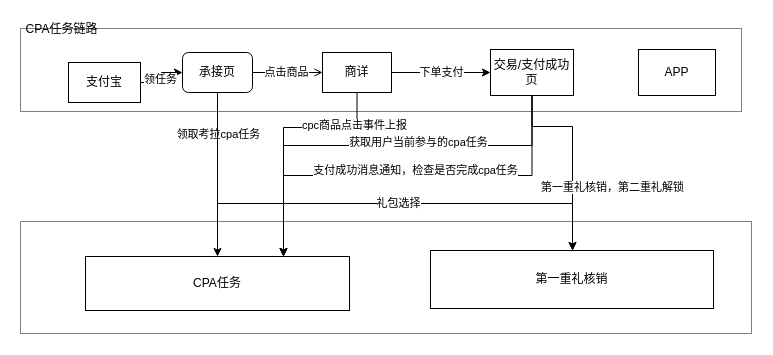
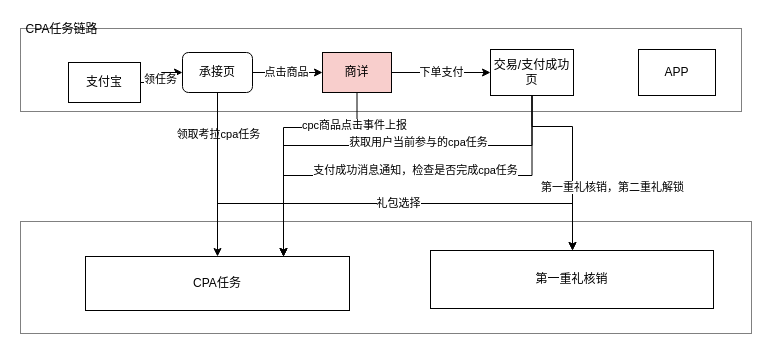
edge "承接页" -> "商详": arrowhead open -> classic
node "商详": fillcolor #ffffff -> #f8cecc
